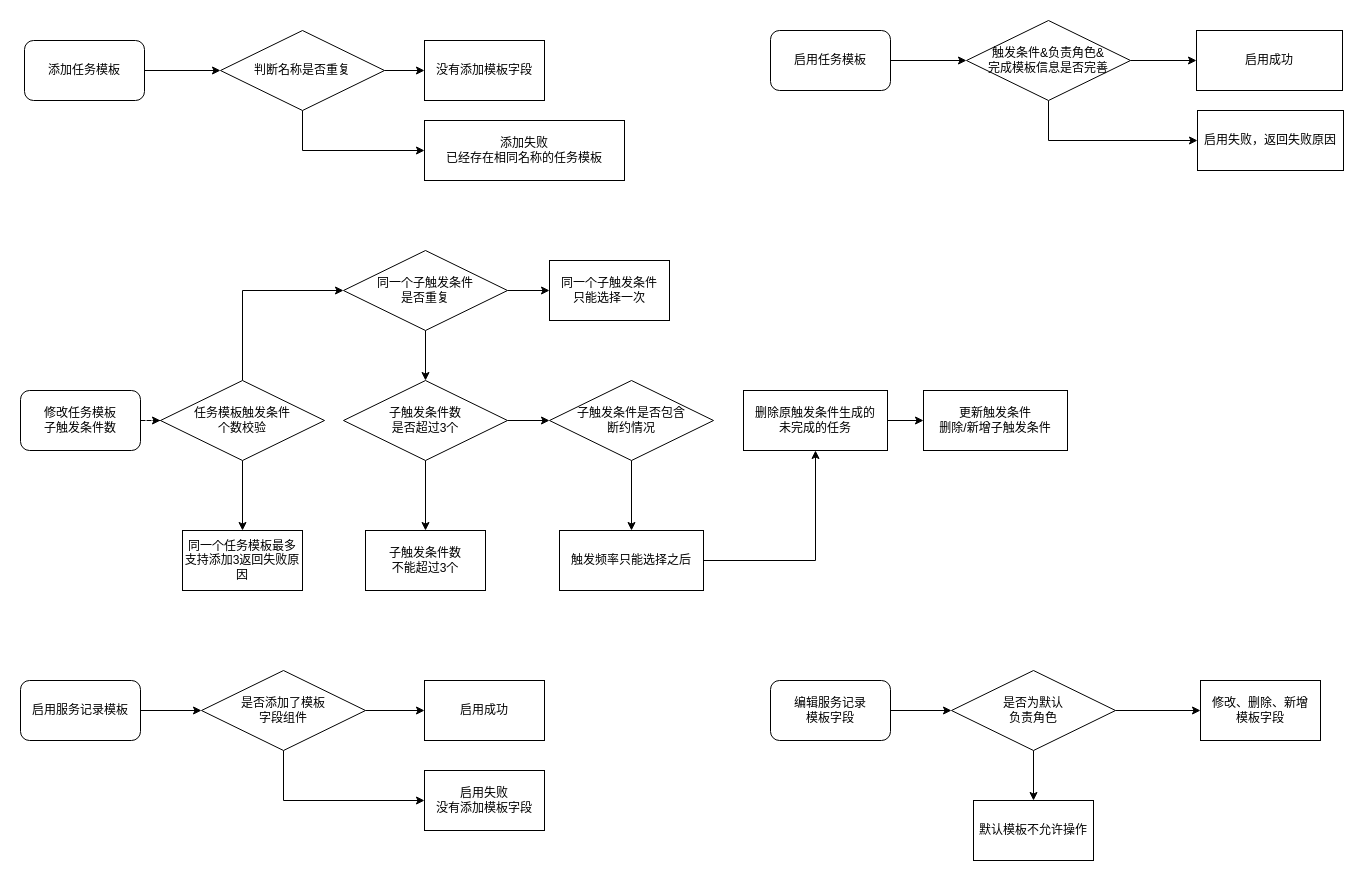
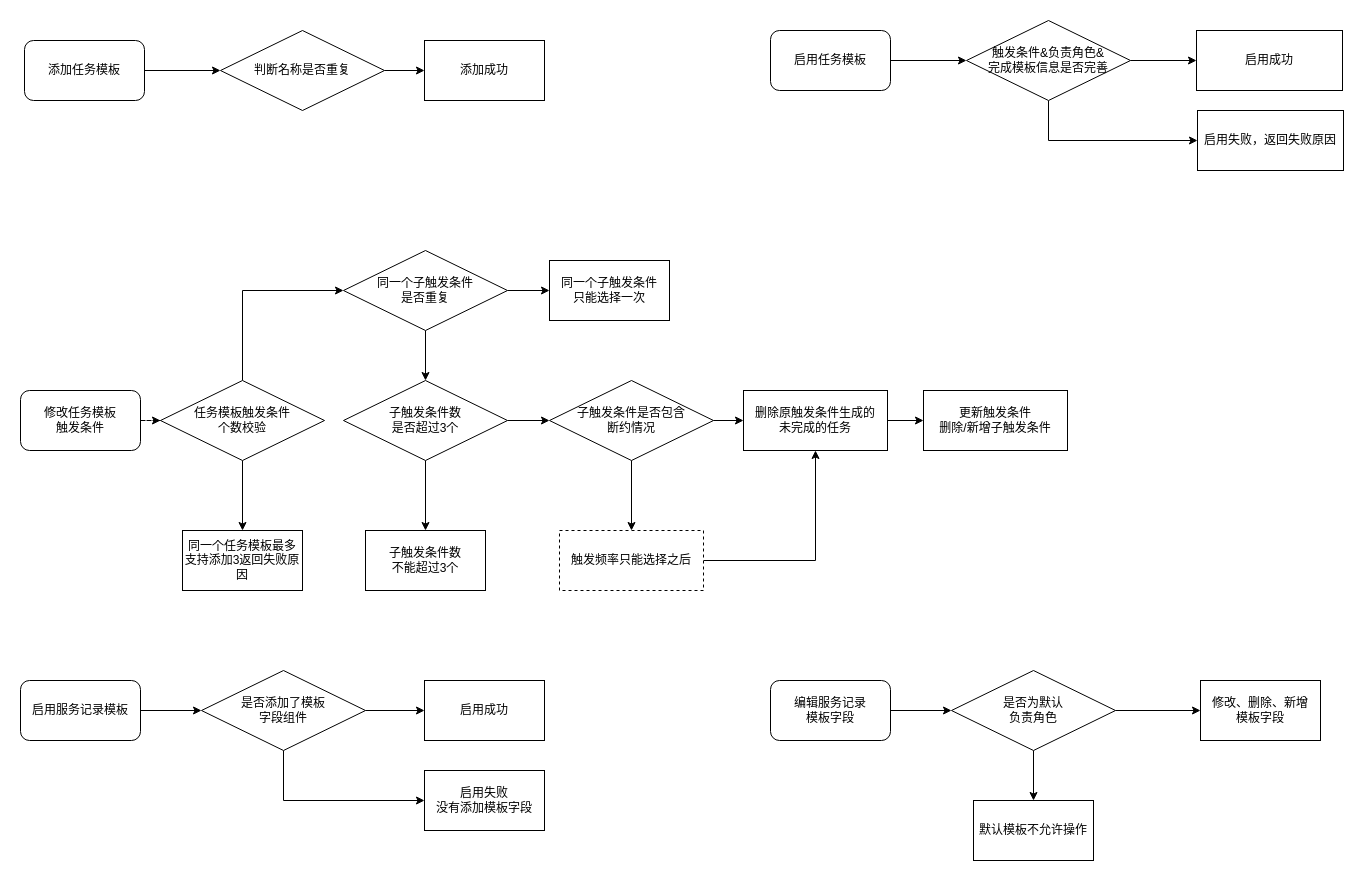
node "没有添加模板字段": label "没有添加模板字段" -> "添加成功"
edge "判断名称是否重复" -> "添加失败 已经存在相同名称的任务模板": removed
node "添加失败 已经存在相同名称的任务模板": removed
node "修改任务模板 子触发条件数": label "修改任务模板 子触发条件数" -> "修改任务模板 触发条件"
edge "子触发条件是否包含 断约情况" -> "删除原触发条件生成的 未完成的任务": added
node "触发频率只能选择之后": style solid -> dashed
